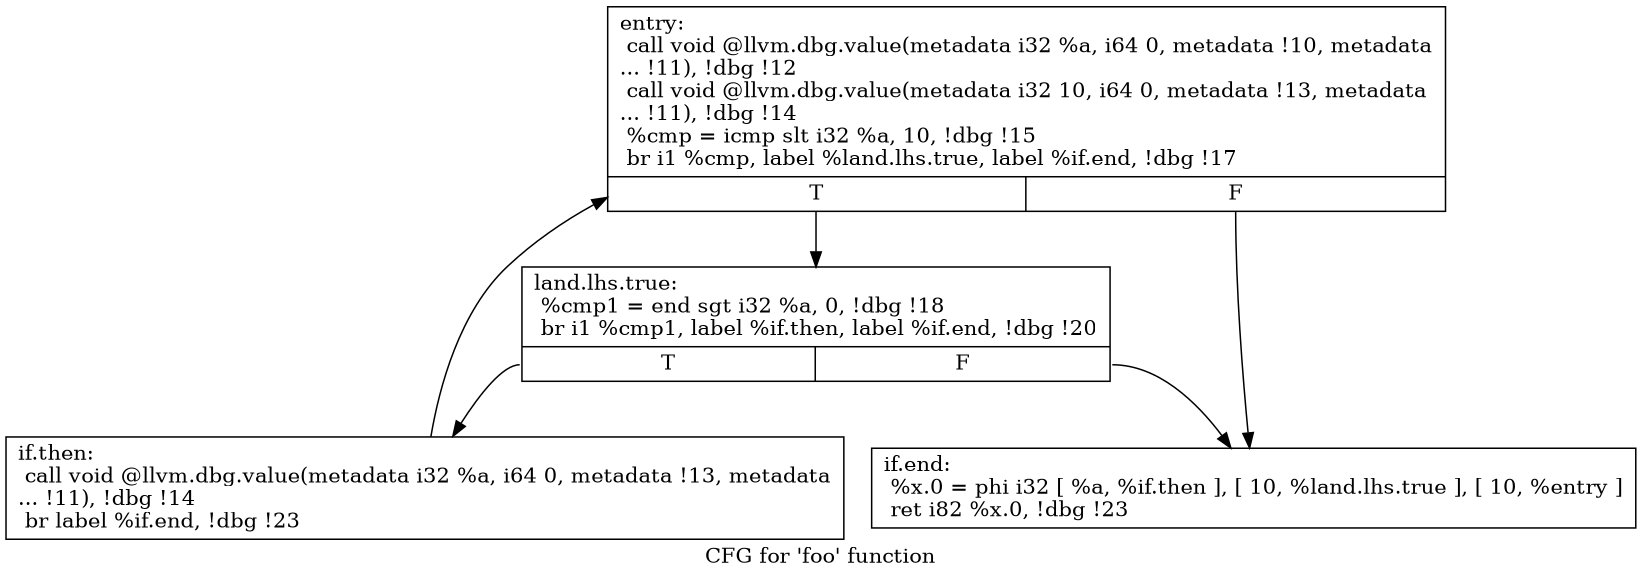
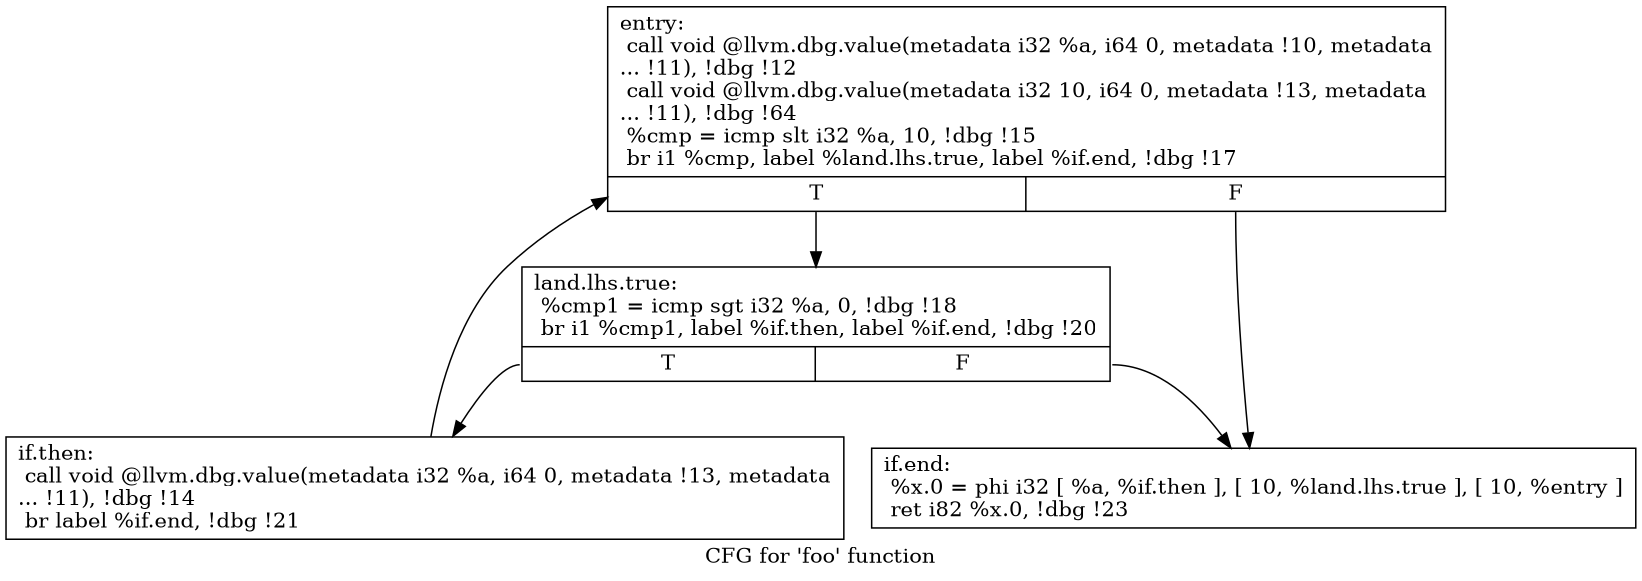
node "entry:": text "... !11), !dbg !14" -> "... !11), !dbg !64"
node "land.lhs.true:": text "%cmp1 = end sgt i32 %a, 0, !dbg !18" -> "%cmp1 = icmp sgt i32 %a, 0, !dbg !18"
node "if.then:": text "br label %if.end, !dbg !23" -> "br label %if.end, !dbg !21"
